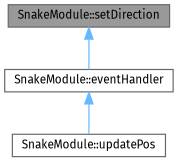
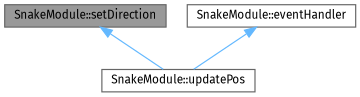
edge "SnakeModule::eventHandler" -> "SnakeModule::setDirection": now "SnakeModule::updatePos" -> "SnakeModule::setDirection"
